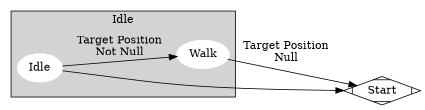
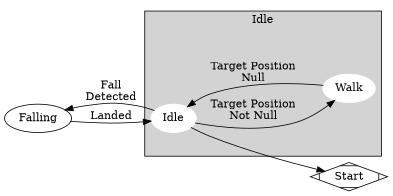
edge "Walk" -> "Start": now "Walk" -> "Idle"
node "Falling": added
